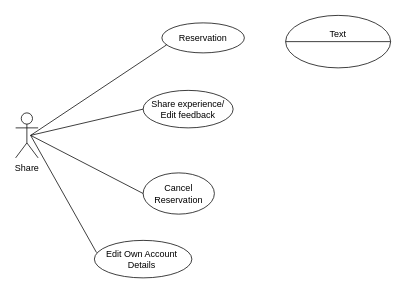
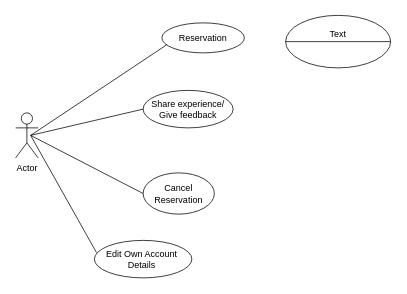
node "Share experience/ Edit feedback": label "Share experience/ Edit feedback" -> "Share experience/ Give feedback"
node "Share": label "Share" -> "Actor"
